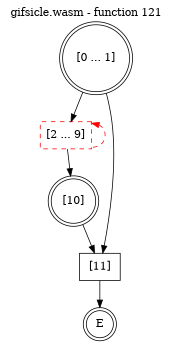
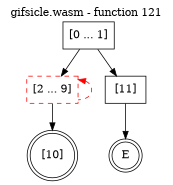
node "[0 ... 1]": shape doublecircle -> box
edge "[10]" -> "[11]": removed
